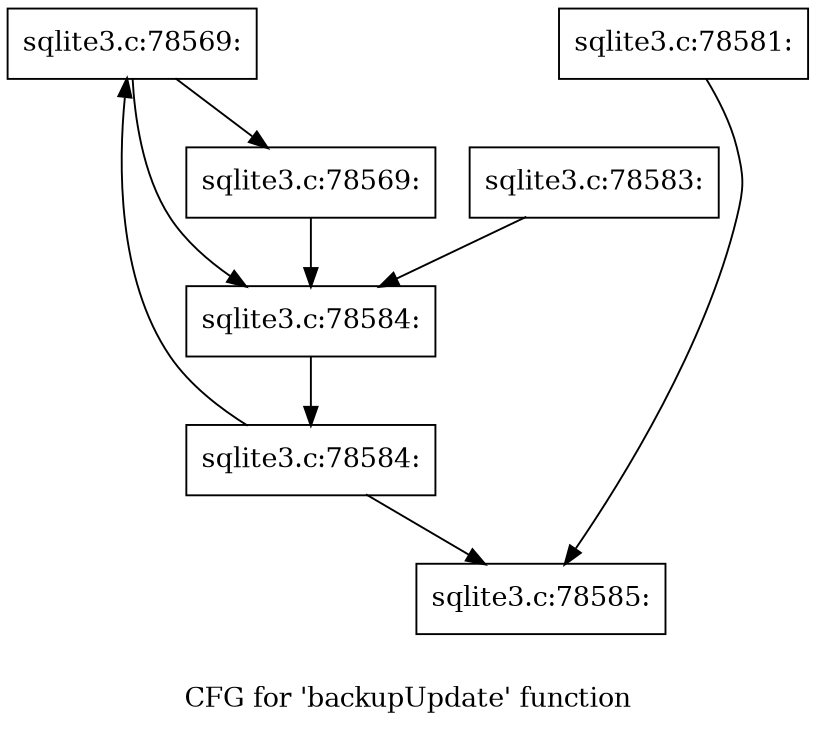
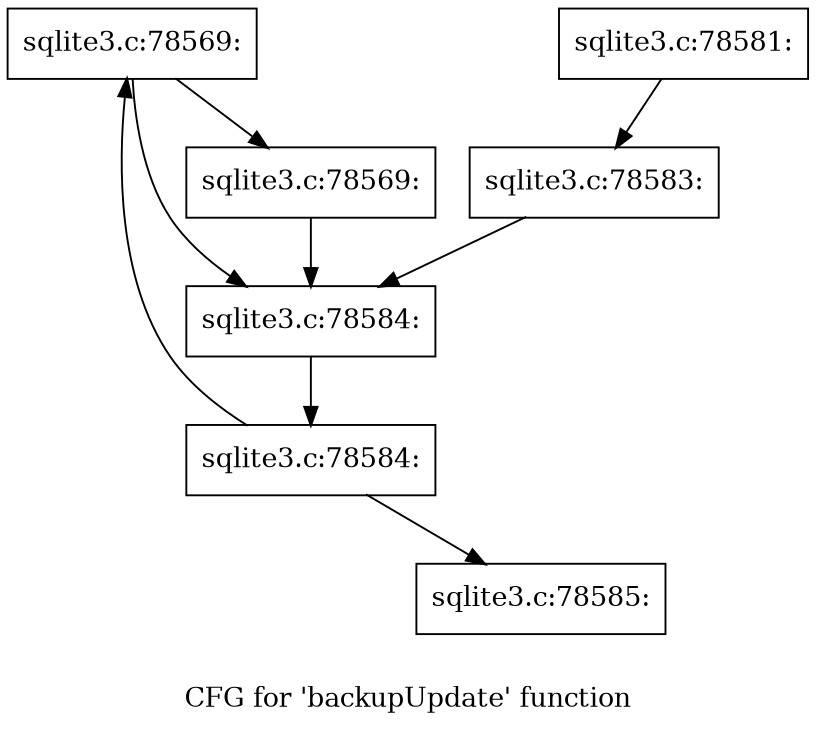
edge "sqlite3.c:78581:" -> "sqlite3.c:78585:": now "sqlite3.c:78581:" -> "sqlite3.c:78583:"
